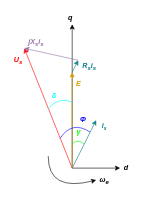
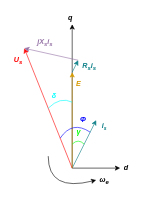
node "jXsis": moved (36, 42) -> (45, 42)
